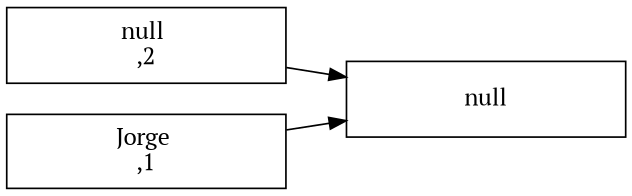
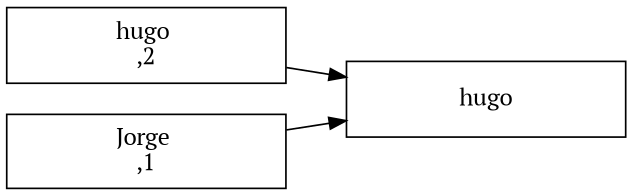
node "null ,2": label "null ,2" -> "hugo ,2"
node "null": label "null" -> "hugo"
